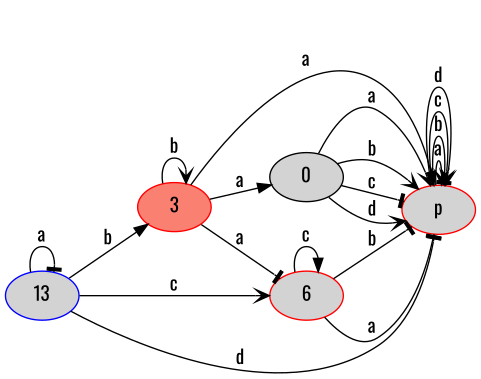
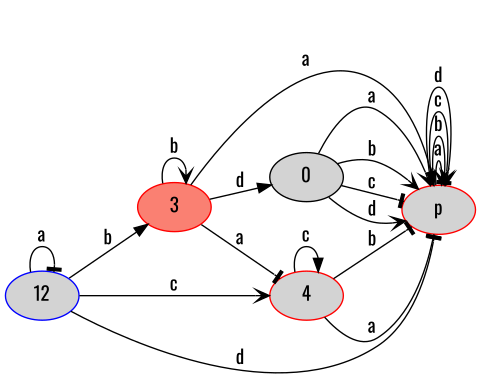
edge "3" -> "0": label "a" -> "d"
node "13": label "13" -> "12"
node "6": label "6" -> "4"
